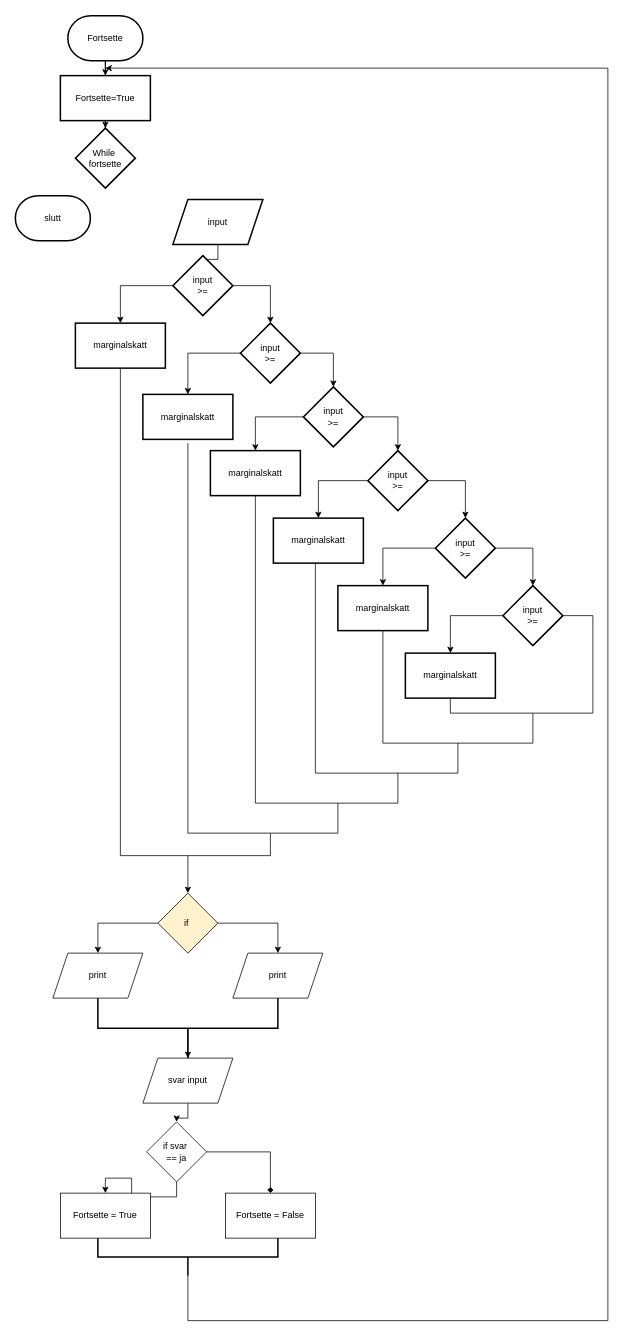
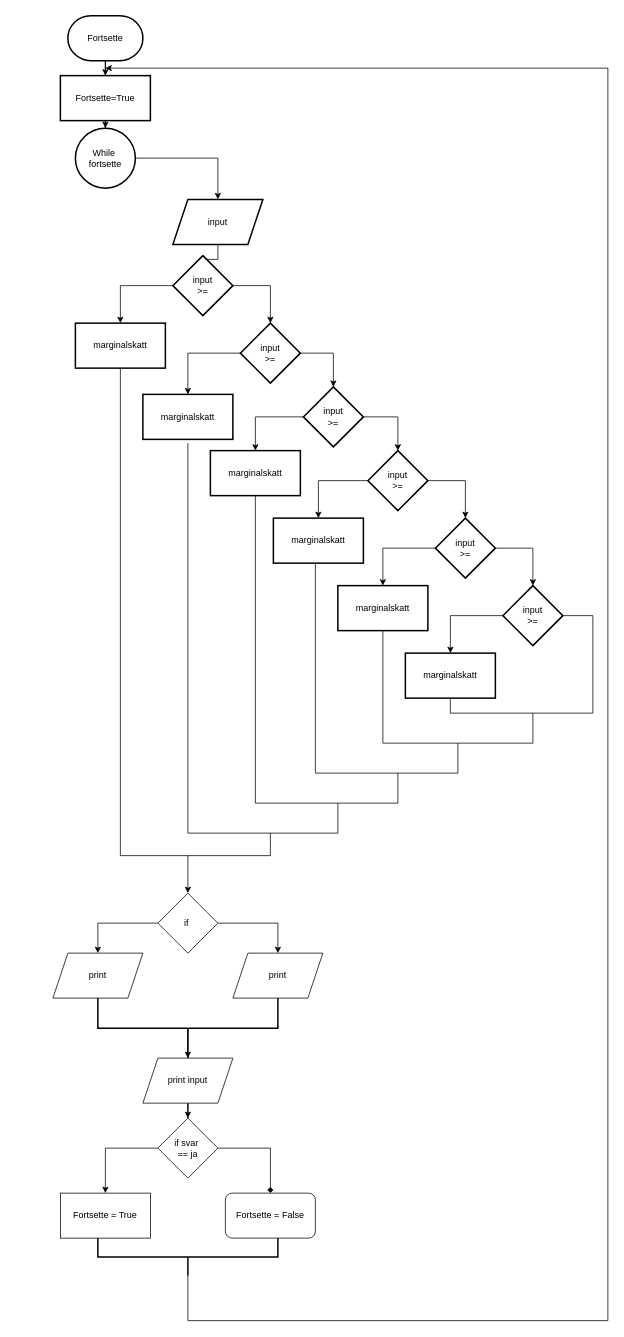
node "While fortsette": shape diamond -> ellipse
edge "While fortsette" -> "input": added
node "slutt": removed
node "if": fillcolor #fff2cc -> #ffffff
node "svar input": label "svar input" -> "print input"
node "if svar == ja": moved (177, 1152) -> (188, 1148)
node "Fortsette = False": shape rectangle -> rounded rectangle
